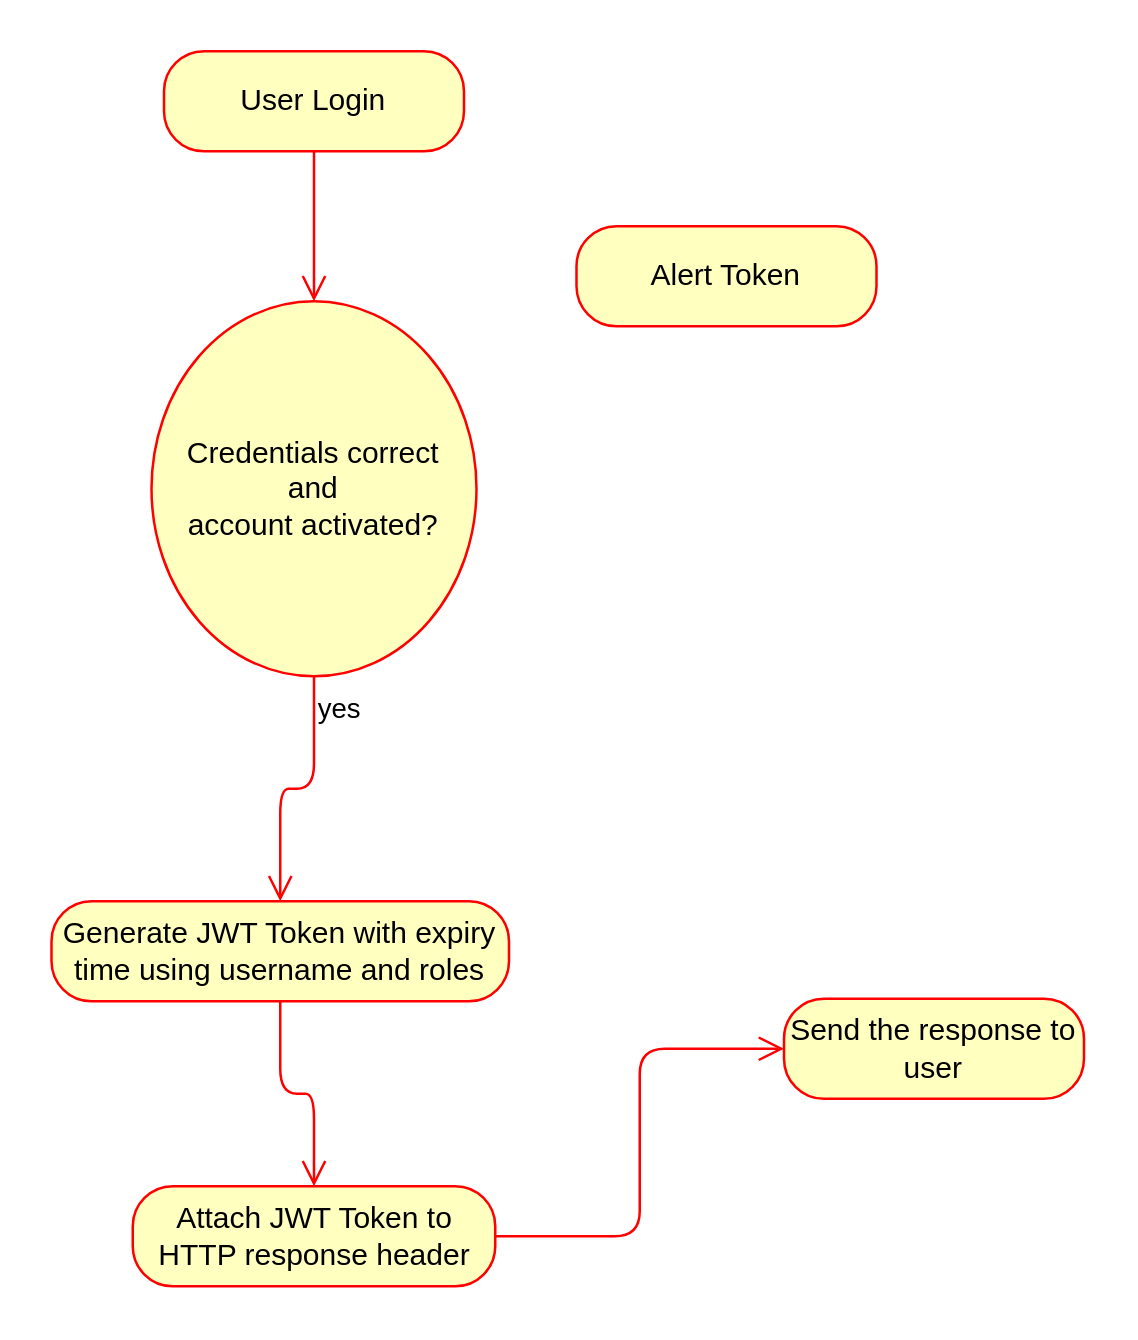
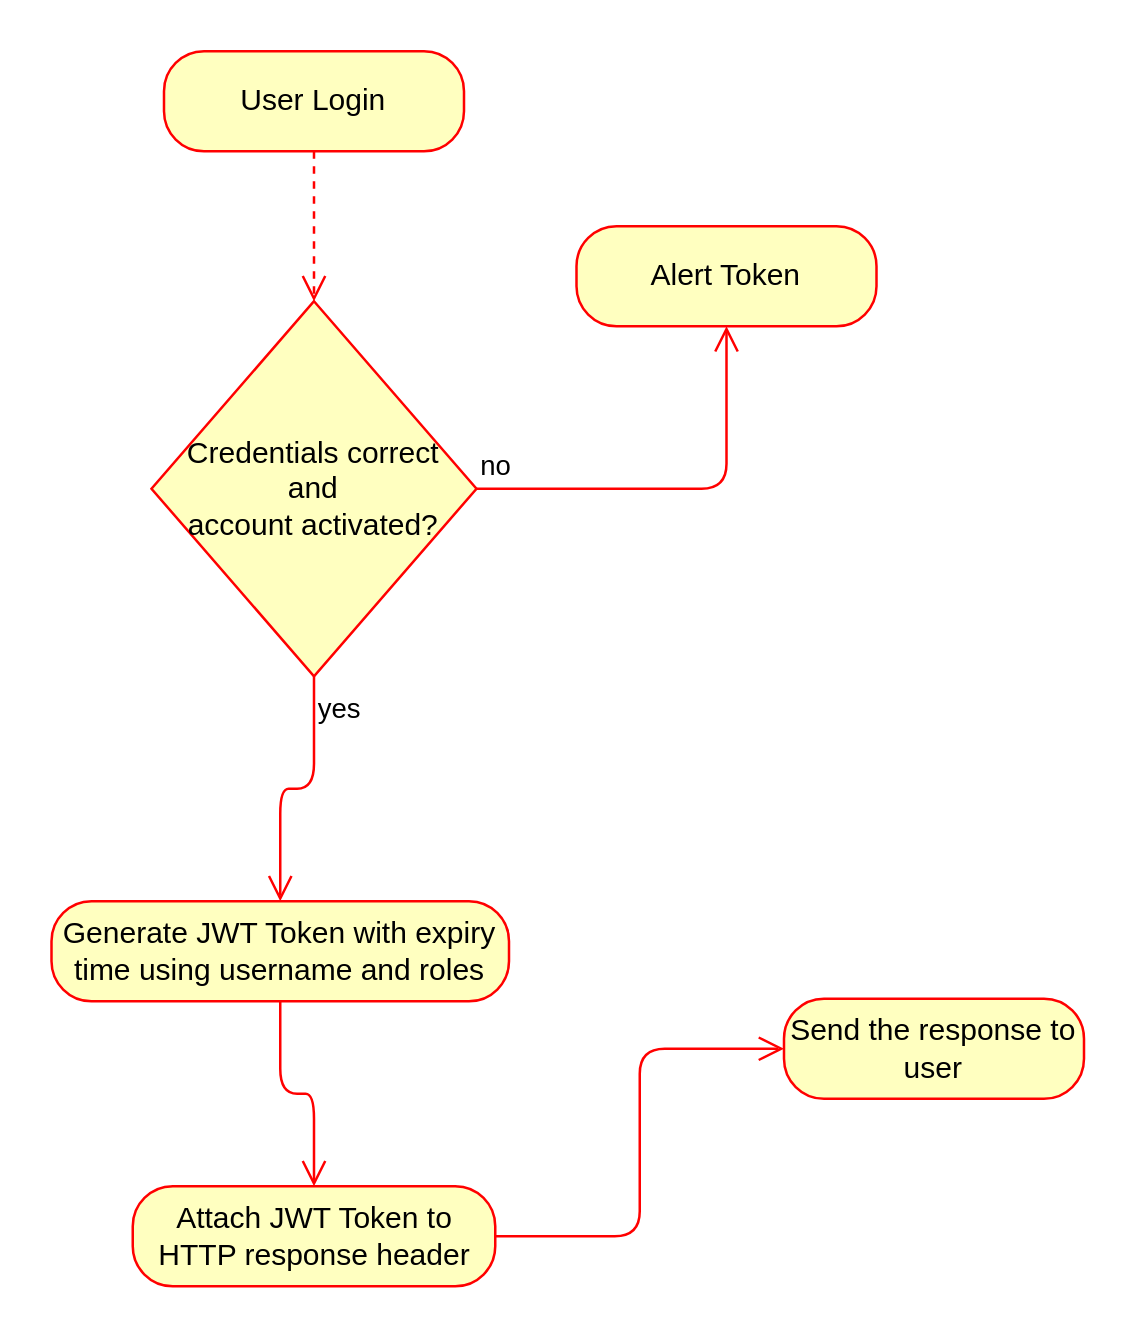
edge "User Login" -> "Credentials correct and account activated?": style solid -> dashed
node "Credentials correct and account activated?": shape ellipse -> diamond
edge "Credentials correct and account activated?" -> "Alert Token": added, label "no"
